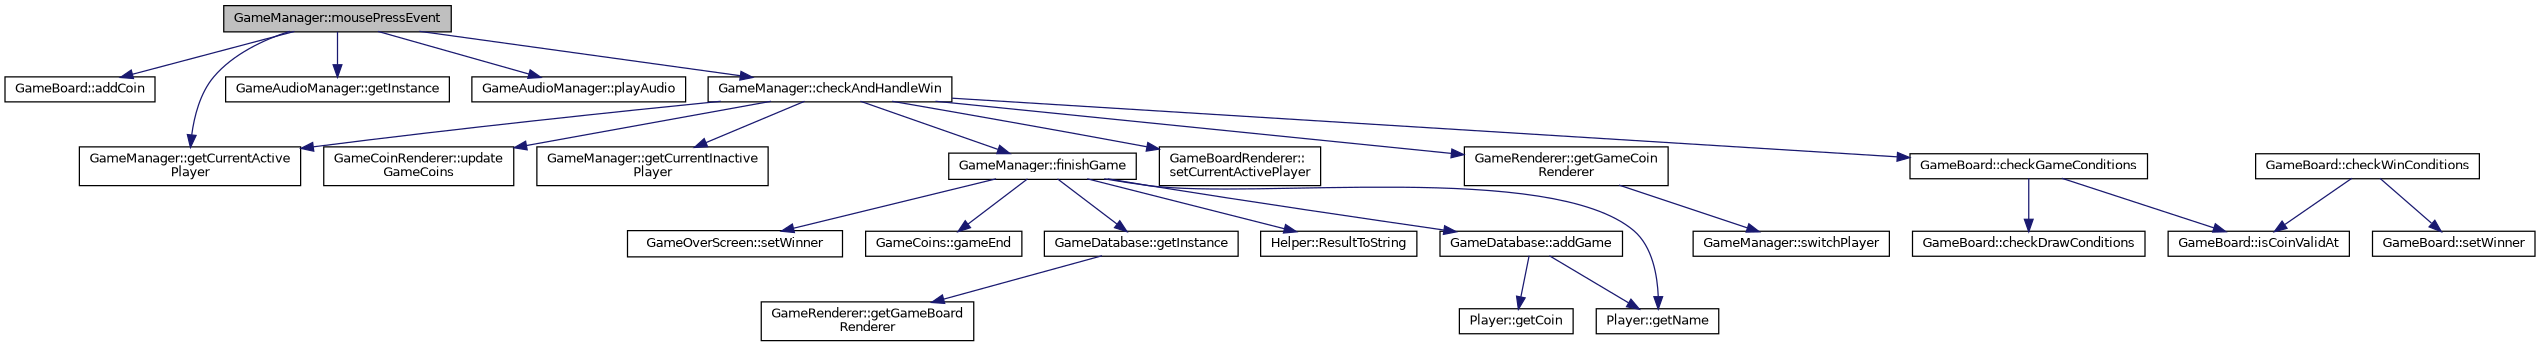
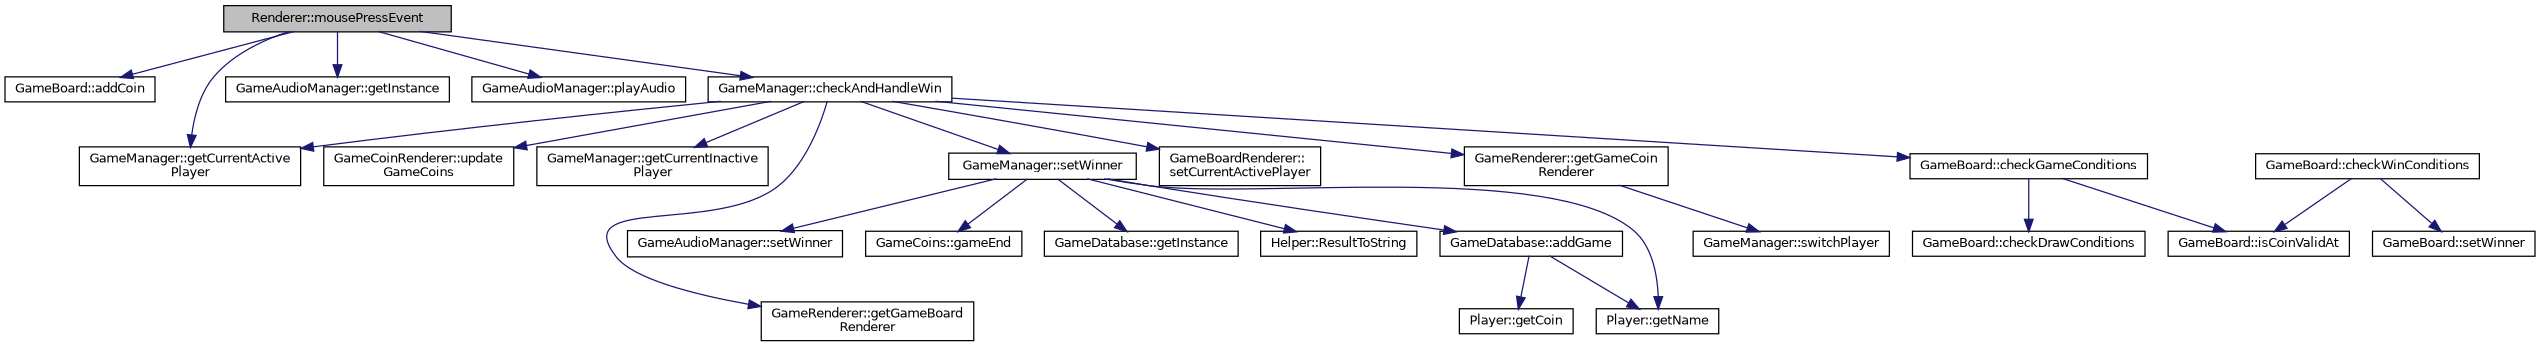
node "GameManager::mousePressEvent": label "GameManager::mousePressEvent" -> "Renderer::mousePressEvent"
node "GameManager::finishGame": label "GameManager::finishGame" -> "GameManager::setWinner"
node "GameOverScreen::setWinner": label "GameOverScreen::setWinner" -> "GameAudioManager::setWinner"
edge "GameDatabase::getInstance" -> "GameRenderer::getGameBoard Renderer": now "GameManager::checkAndHandleWin" -> "GameRenderer::getGameBoard Renderer"
